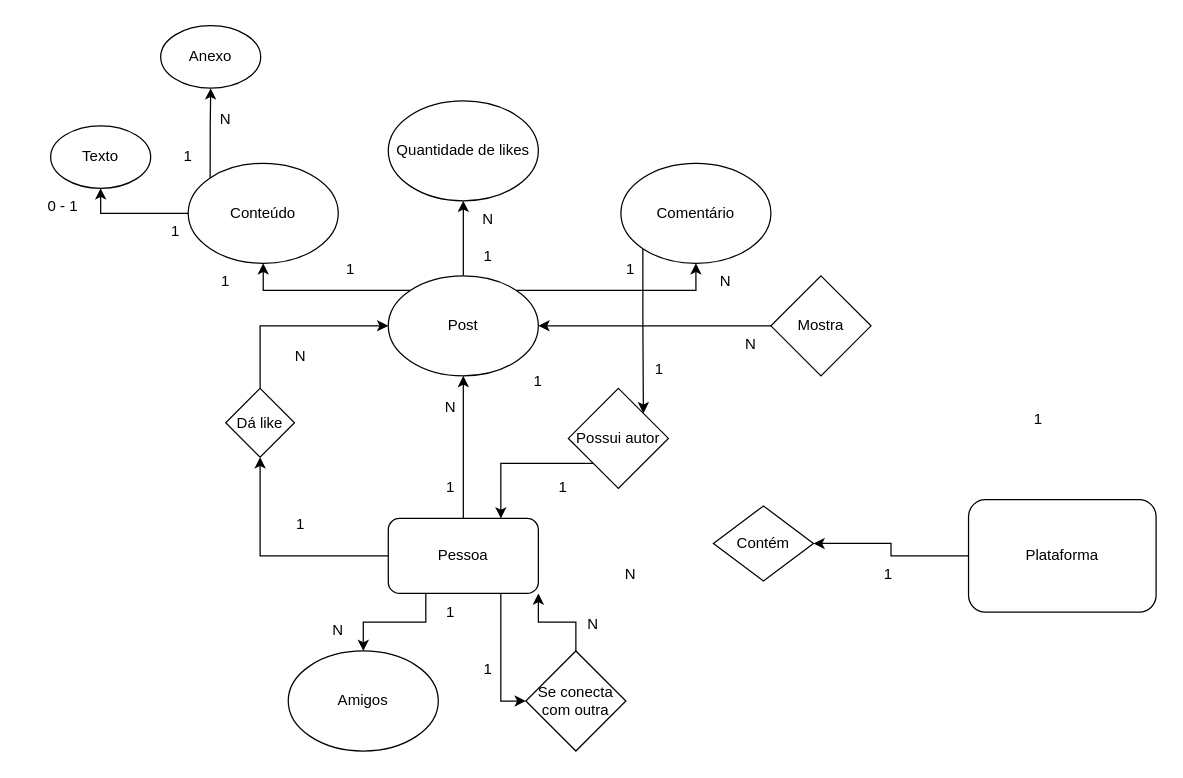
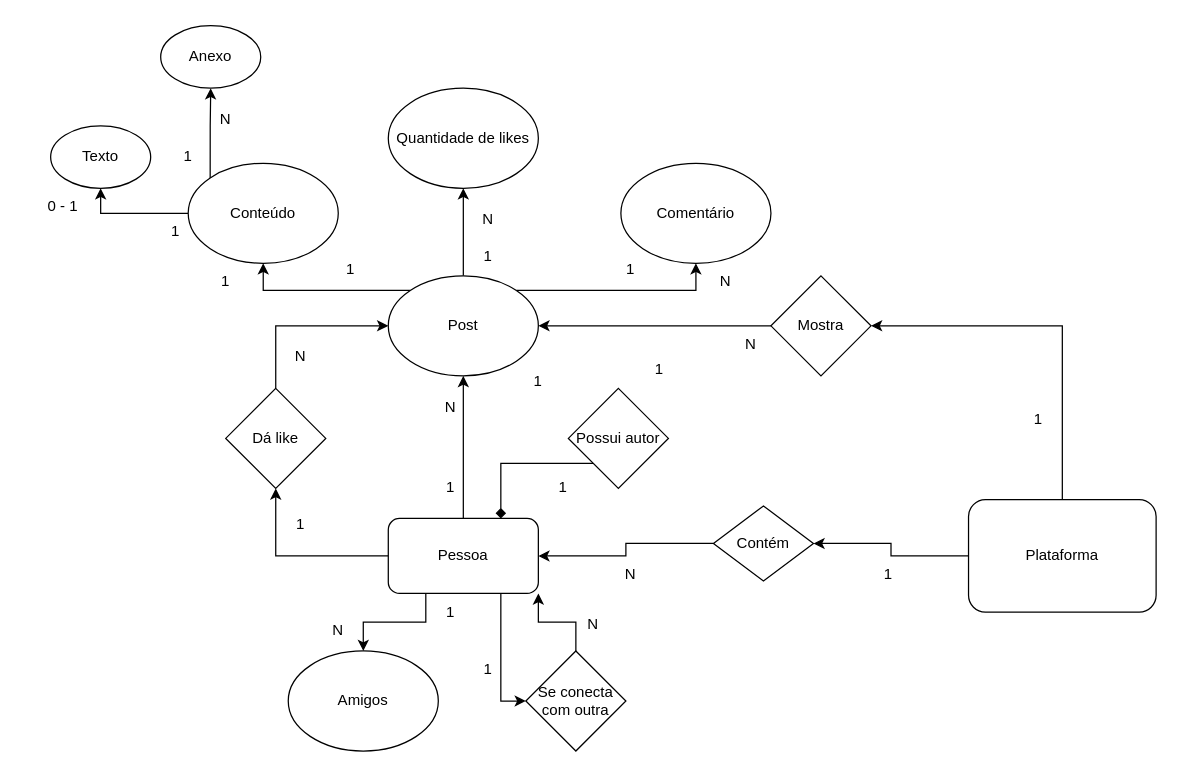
node "Quantidade de likes": moved (463, 151) -> (463, 138)
edge "Plataforma" -> "Mostra": added
edge "Comentário" -> "Possui autor": removed
node "Dá like": size 69x69 -> 100x100
edge "Possui autor" -> "Pessoa": arrowhead classic -> diamond
edge "Contém" -> "Pessoa": added
